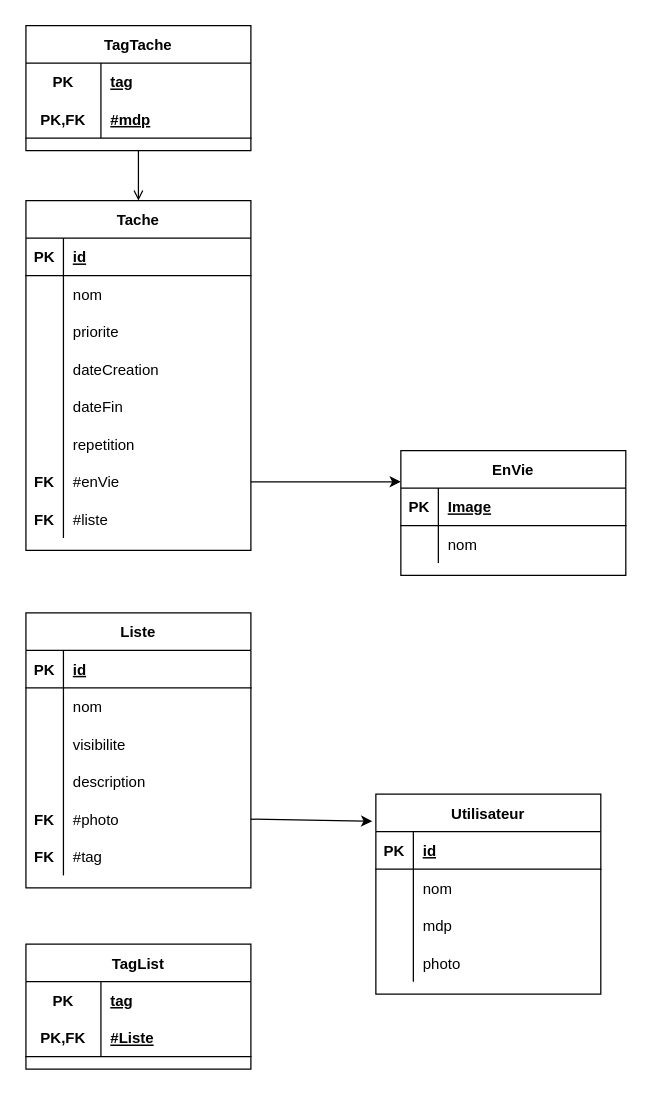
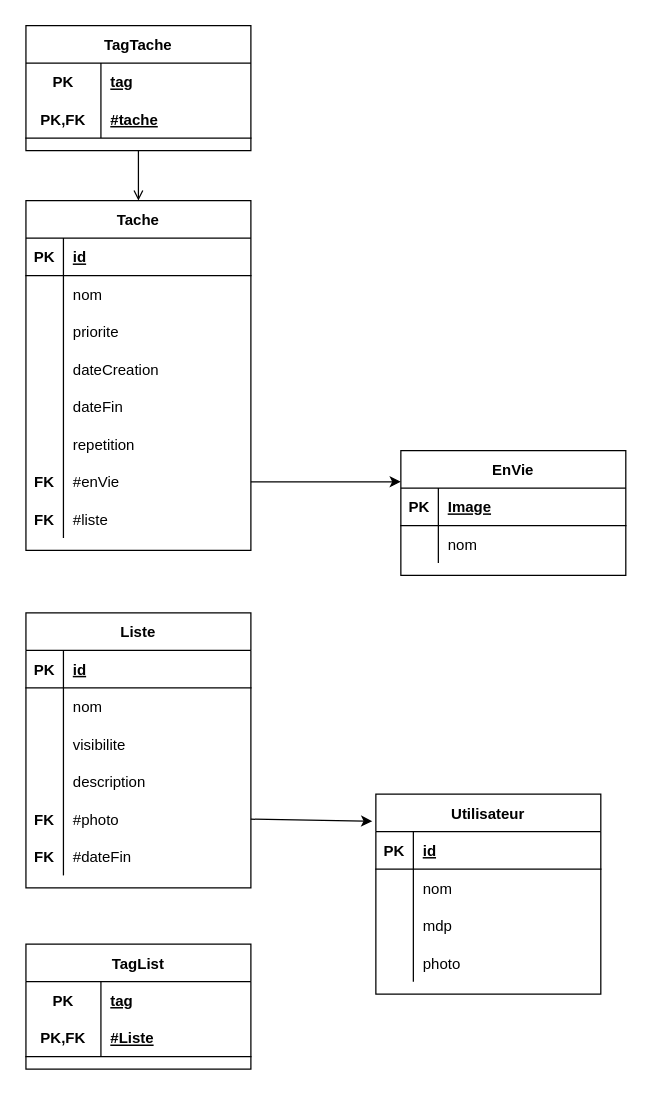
node "#mdp": label "#mdp" -> "#tache"
node "#tag": label "#tag" -> "#dateFin"
